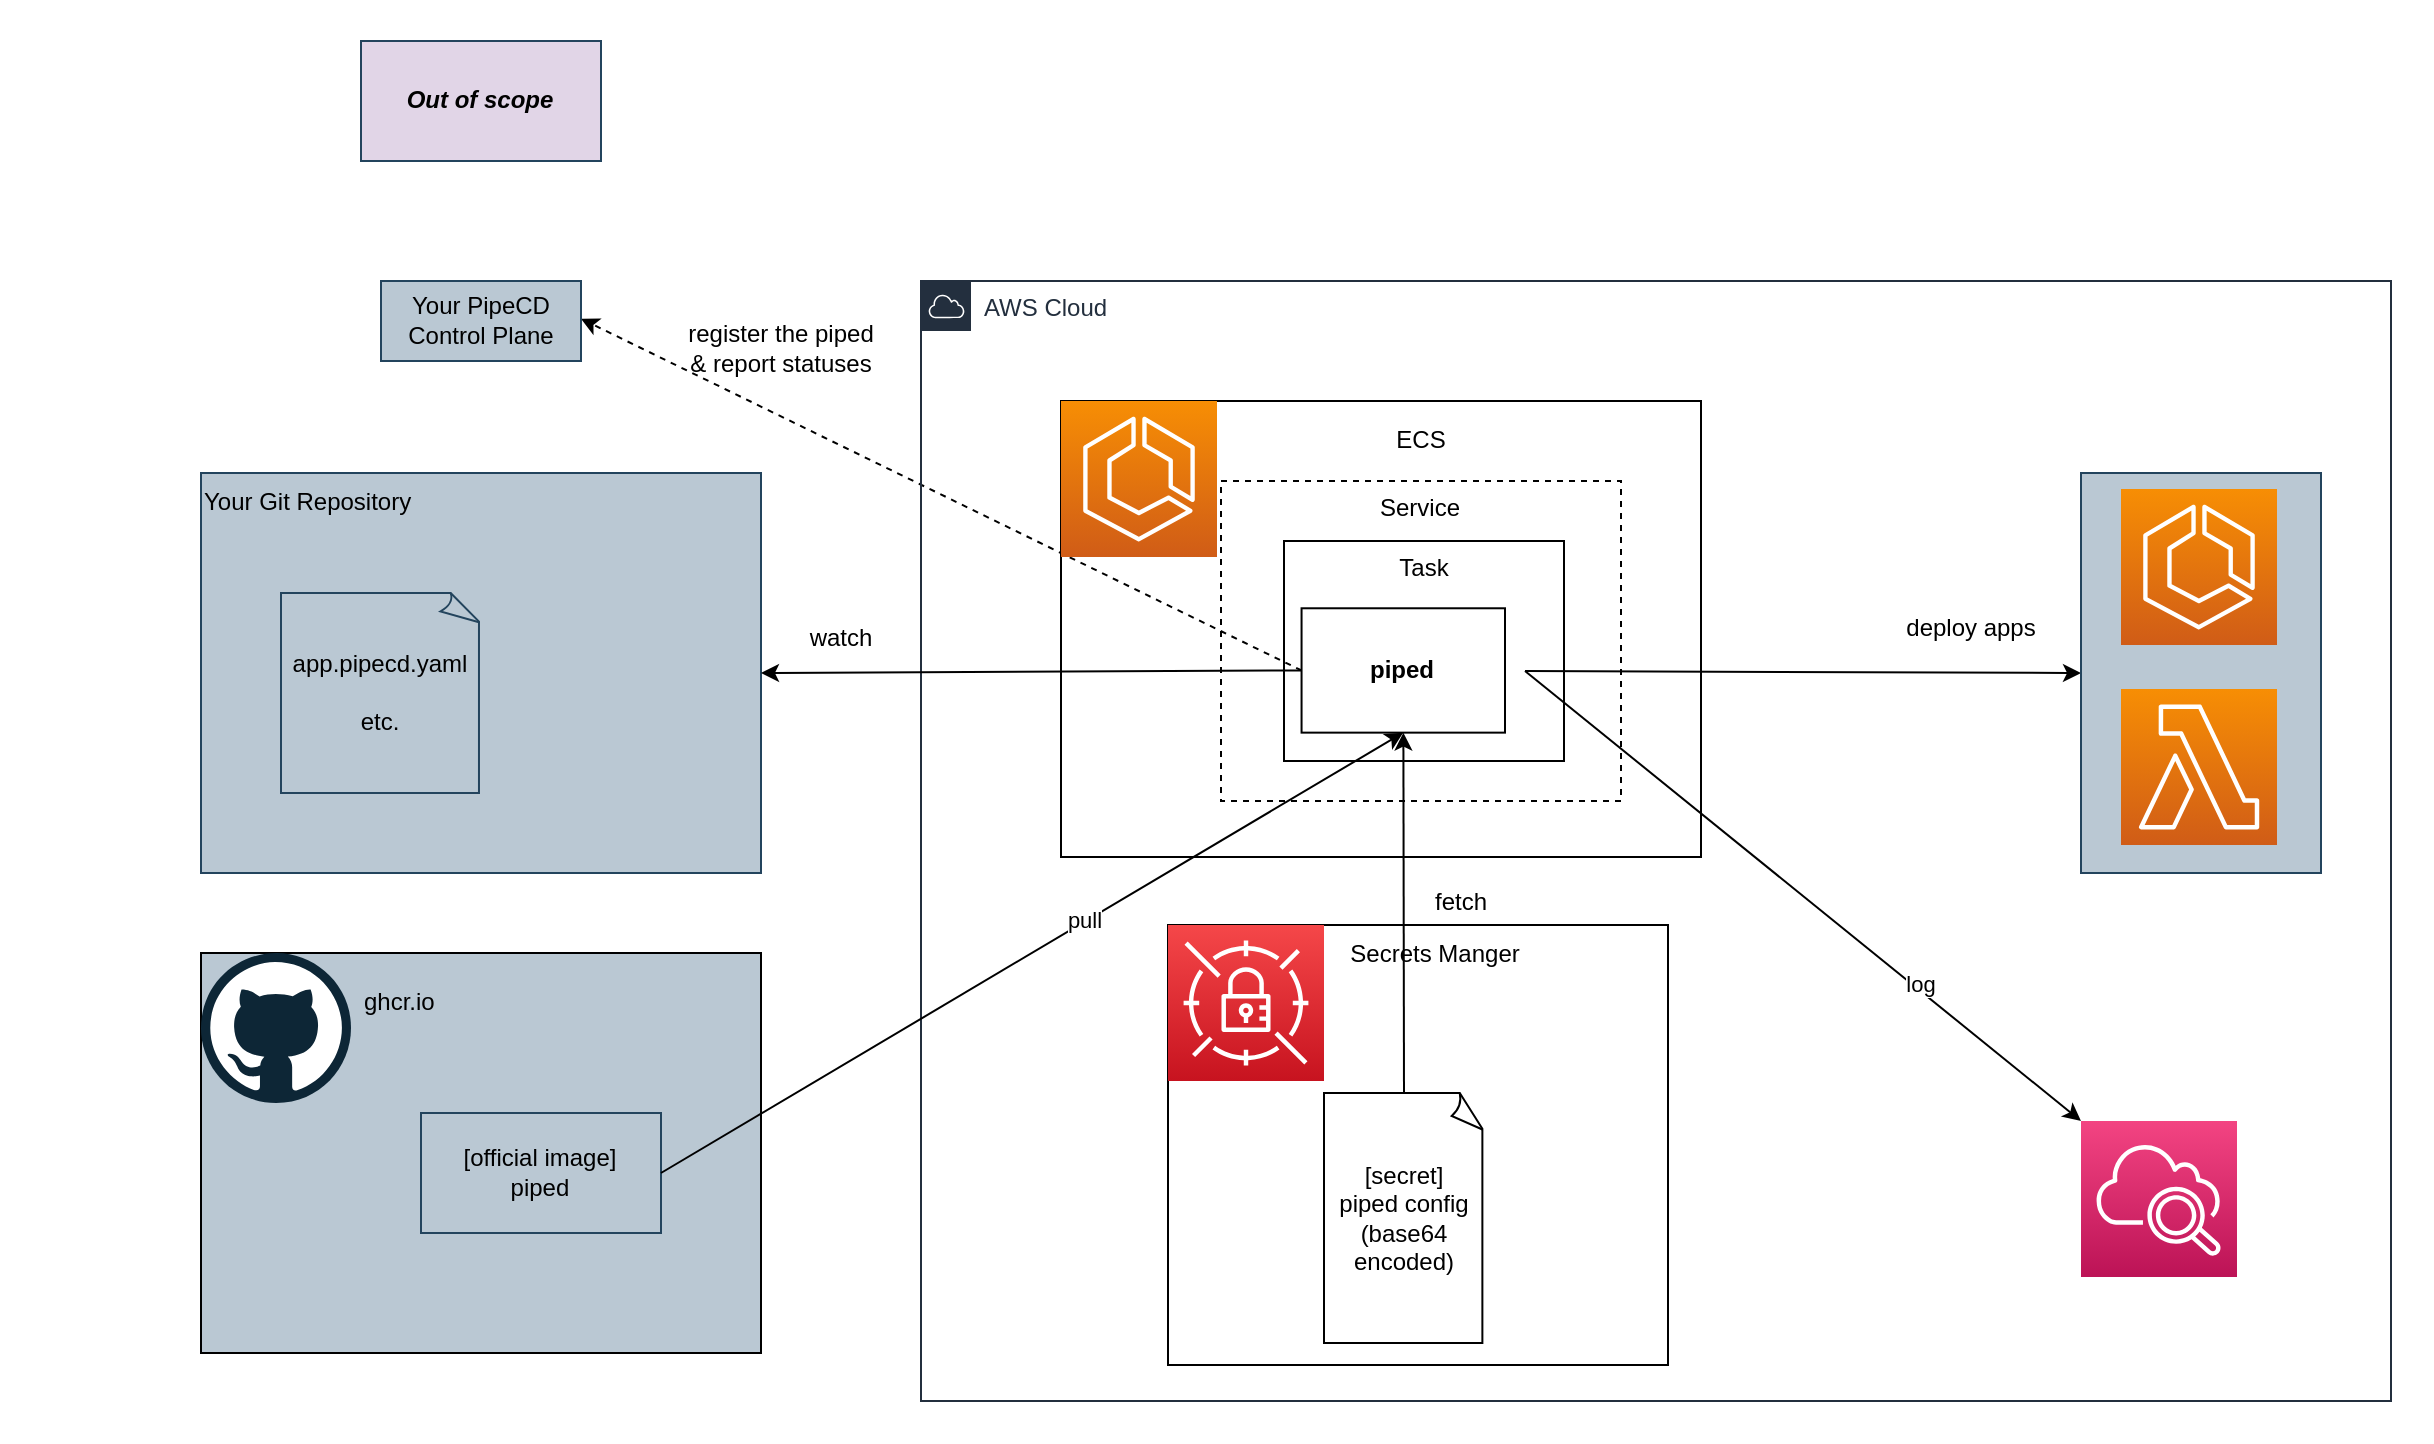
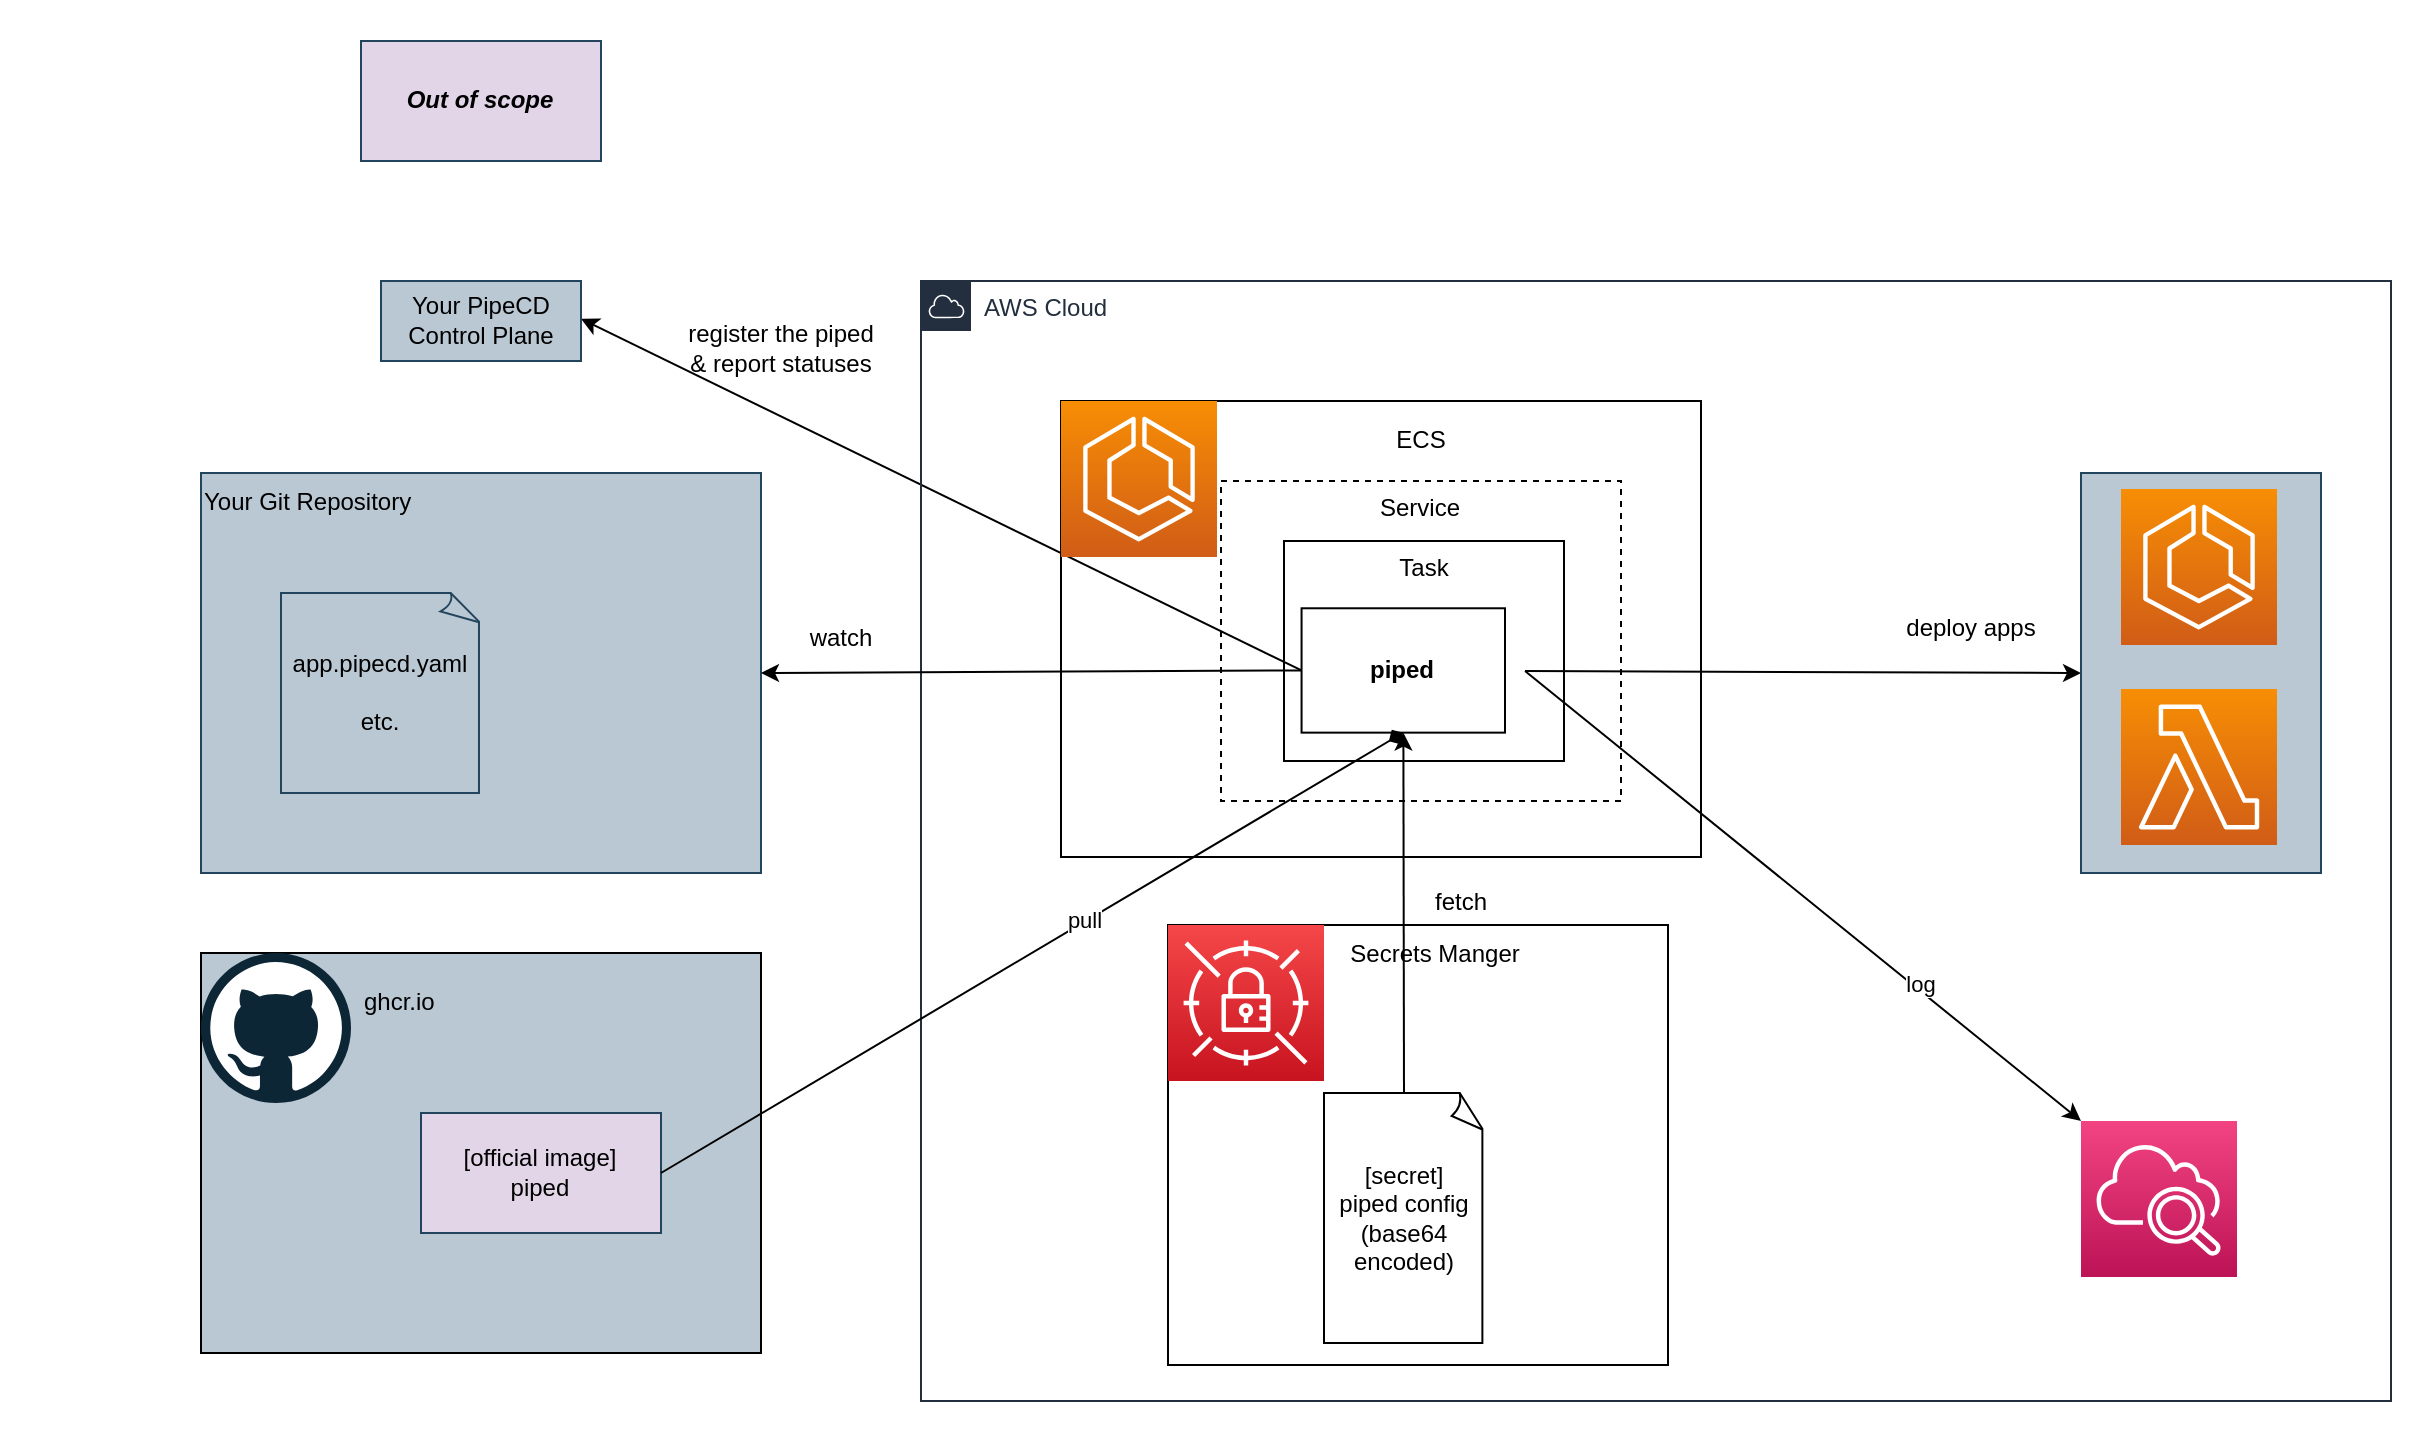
edge "piped" -> "Your PipeCD Control Plane": style dashed -> solid
edge "[official image]piped" -> "piped": arrowhead classic -> diamond
node "[official image]piped": fillcolor #bac8d3 -> #e1d5e7
